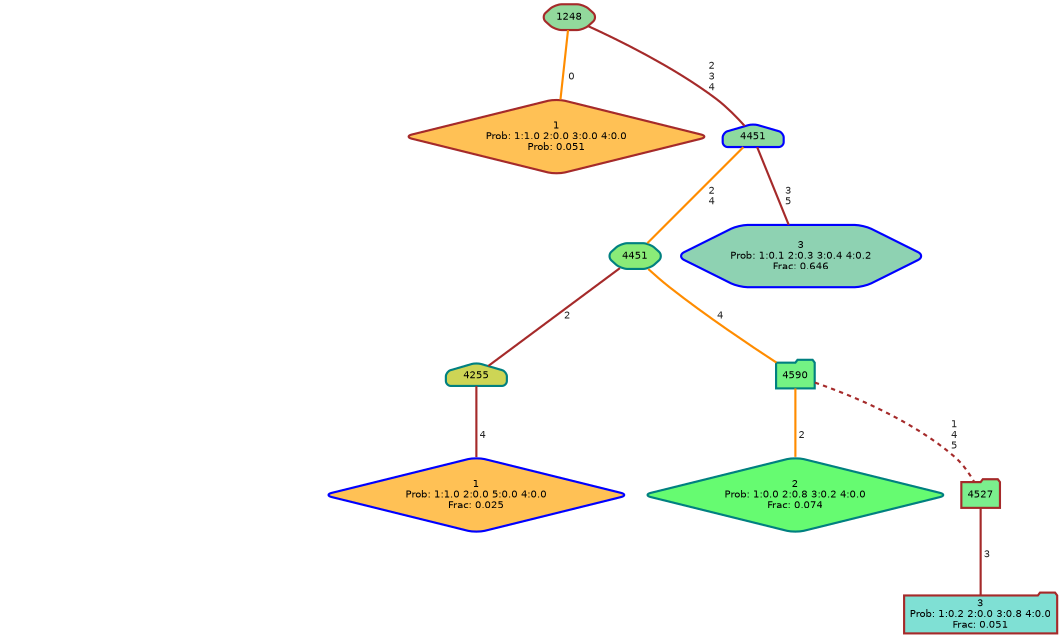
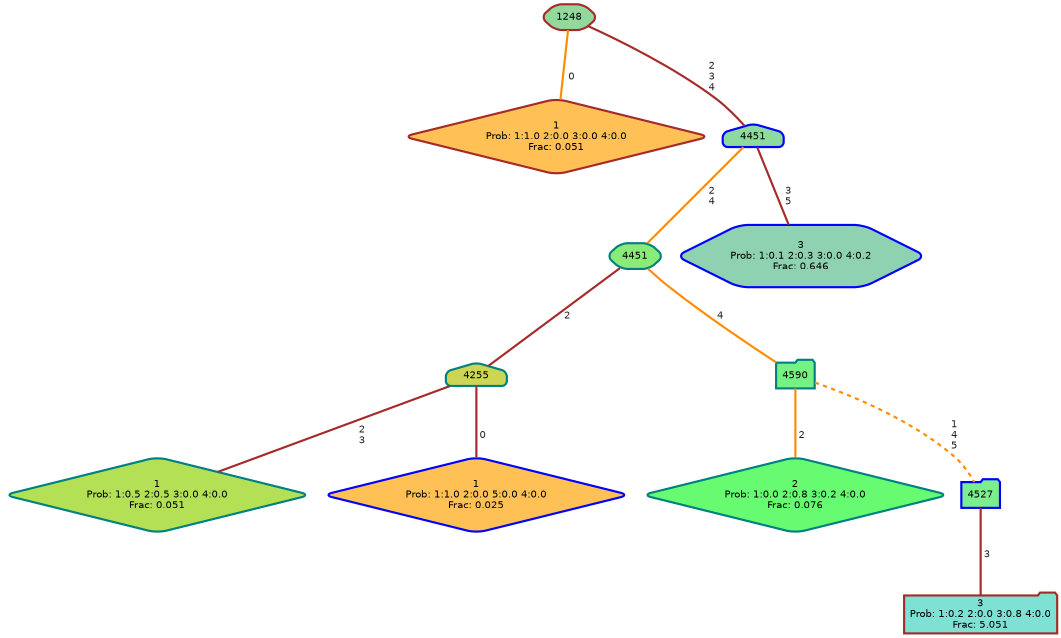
node "1 Prob: 1:1.0 2:0.0 3:0.0 4:0.0 Prob: 0.051": label "1 Prob: 1:1.0 2:0.0 3:0.0 4:0.0 Prob: 0.051" -> "1 Prob: 1:1.0 2:0.0 3:0.0 4:0.0 Frac: 0.051"
node "3 Prob: 1:0.1 2:0.3 3:0.4 4:0.2 Frac: 0.646": label "3 Prob: 1:0.1 2:0.3 3:0.4 4:0.2 Frac: 0.646" -> "3 Prob: 1:0.1 2:0.3 3:0.0 4:0.2 Frac: 0.646"
edge "4590" -- "4527": color brown -> darkorange
edge "4255" -- "1 Prob: 1:1.0 2:0.0 5:0.0 4:0.0 Frac: 0.025": label " 4" -> " 0"
node "1 Prob: 1:0.5 2:0.5 3:0.0 4:0.0 Frac: 0.051": added
node "2 Prob: 1:0.0 2:0.8 3:0.2 4:0.0 Frac: 0.074": label "2 Prob: 1:0.0 2:0.8 3:0.2 4:0.0 Frac: 0.074" -> "2 Prob: 1:0.0 2:0.8 3:0.2 4:0.0 Frac: 0.076"
node "4527": color brown -> blue
node "3 Prob: 1:0.2 2:0.0 3:0.8 4:0.0 Frac: 0.051": label "3 Prob: 1:0.2 2:0.0 3:0.8 4:0.0 Frac: 0.051" -> "3 Prob: 1:0.2 2:0.0 3:0.8 4:0.0 Frac: 5.051"
